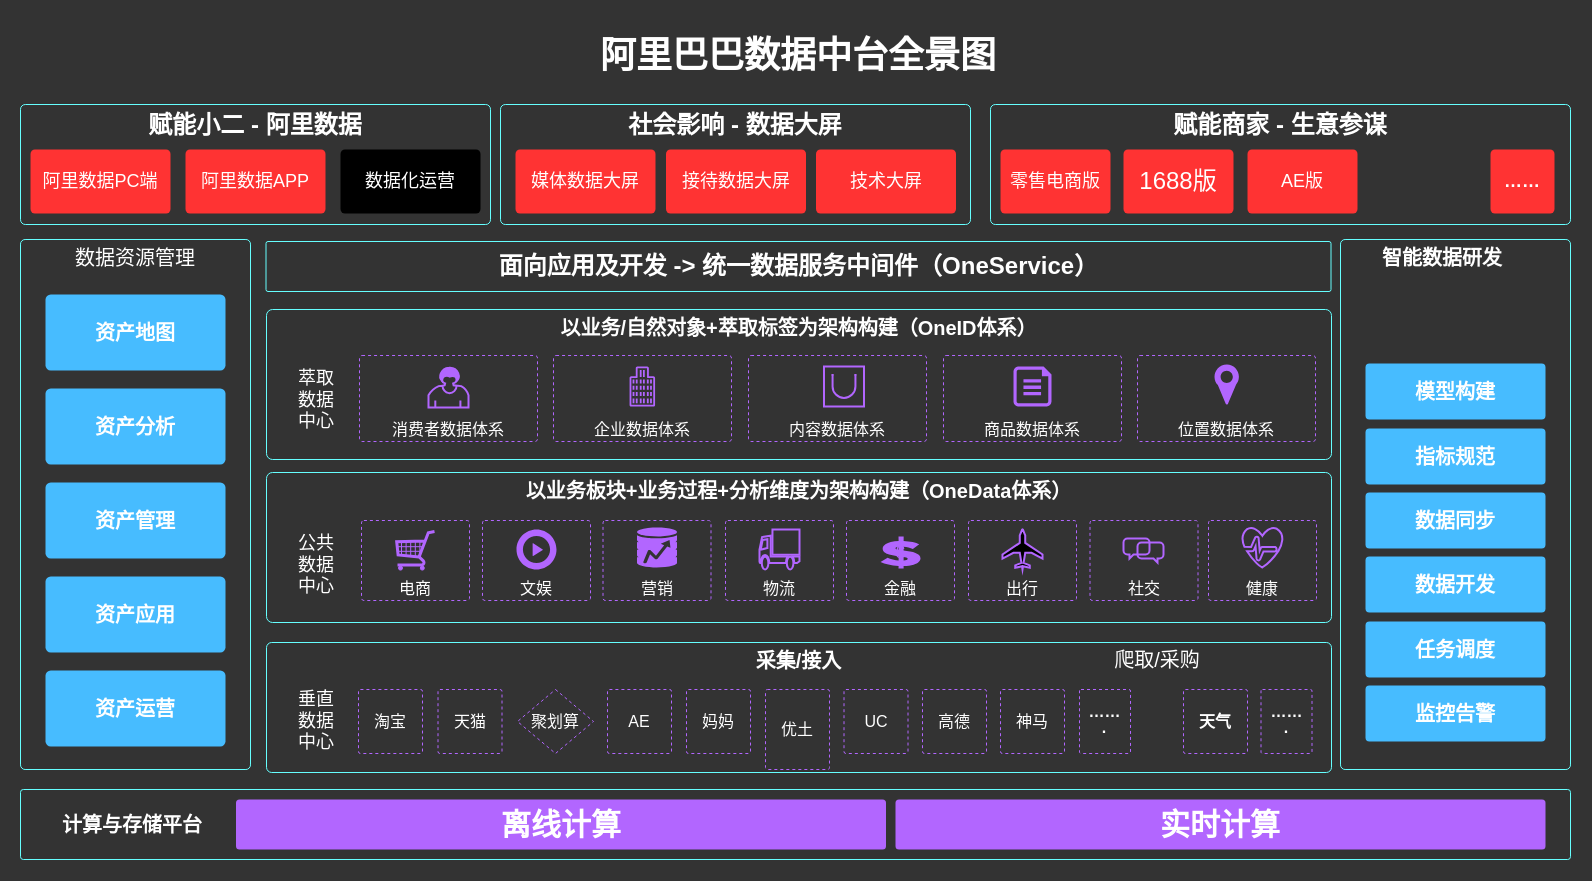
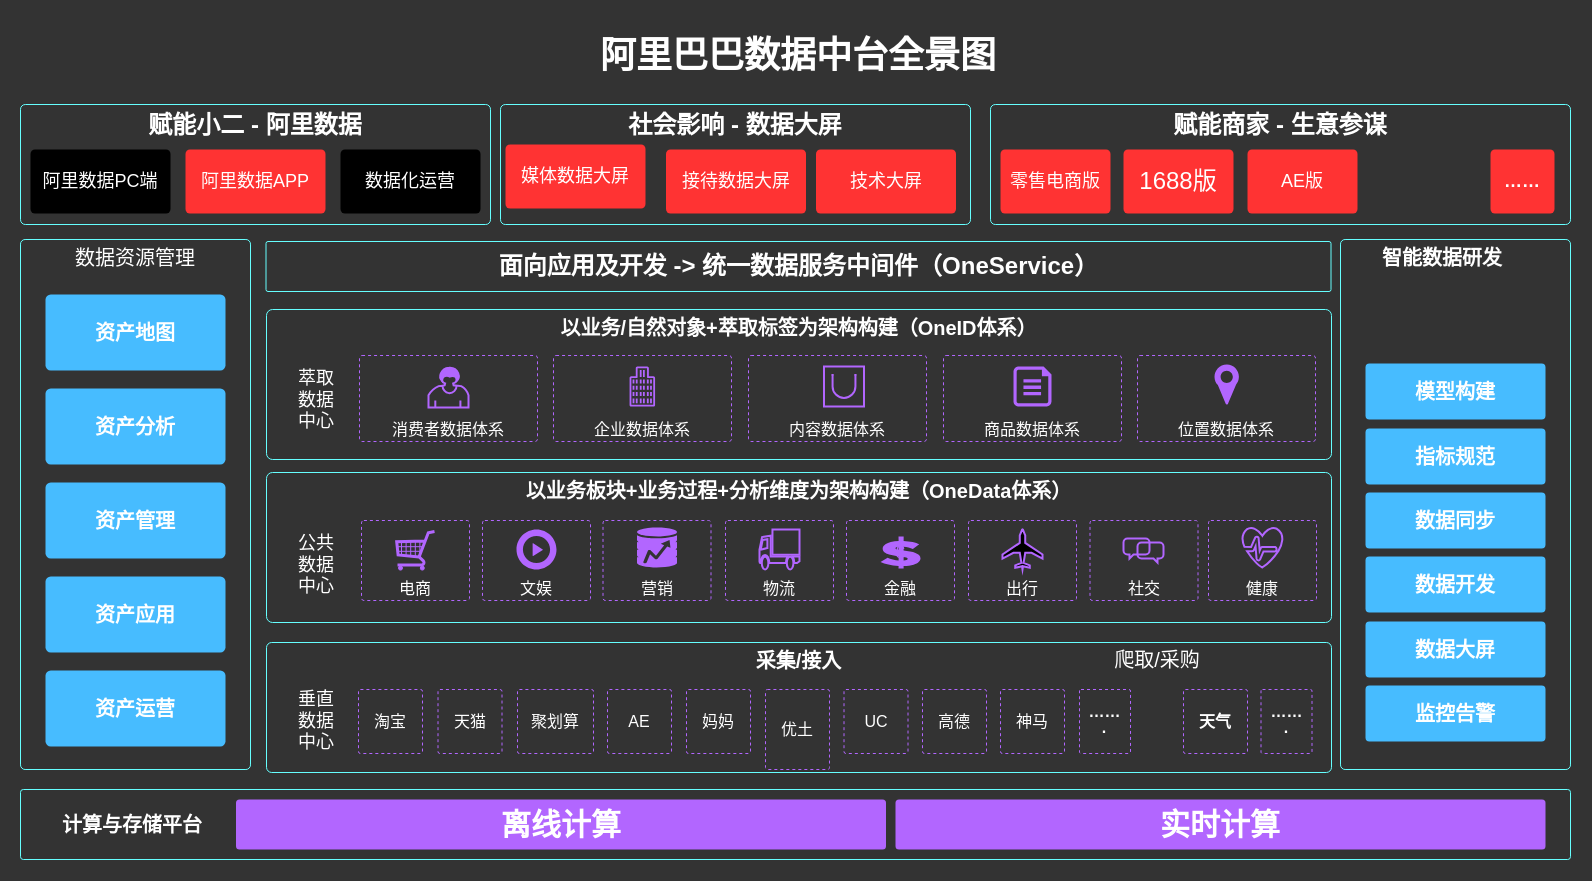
node "阿里数据PC端": fillcolor #ff3333 -> #000000
node "媒体数据大屏": moved (586, 182) -> (576, 177)
node "任务调度": label "任务调度" -> "数据大屏"
node "聚划算": shape diamond -> rounded rectangle
